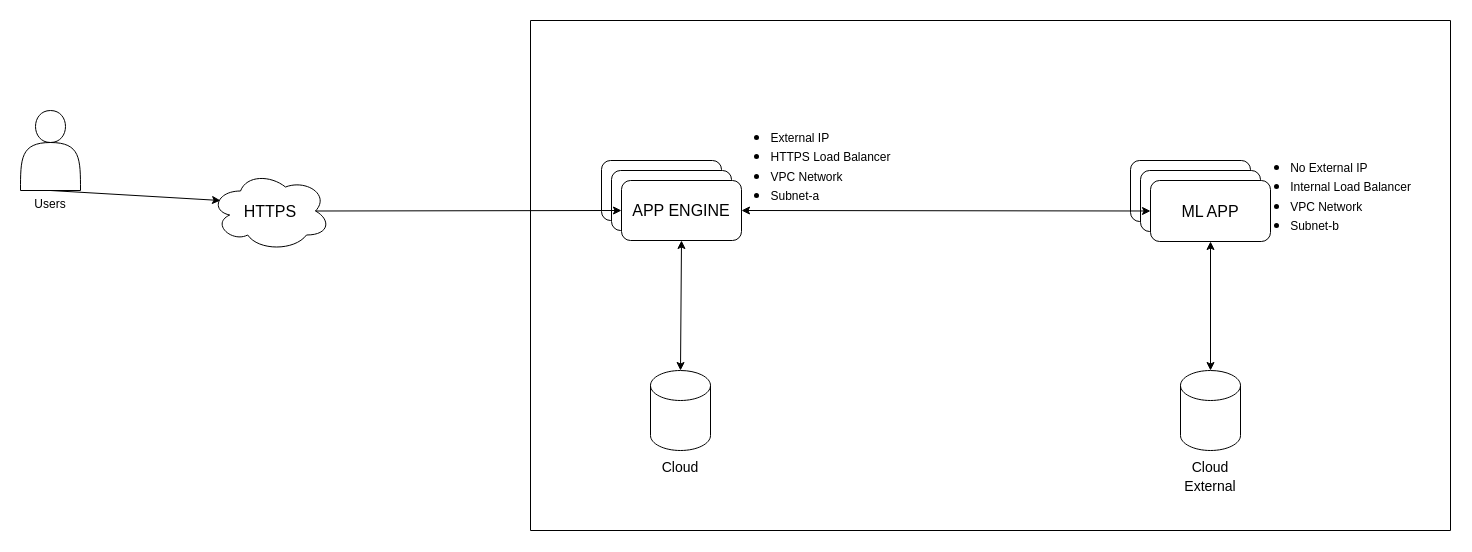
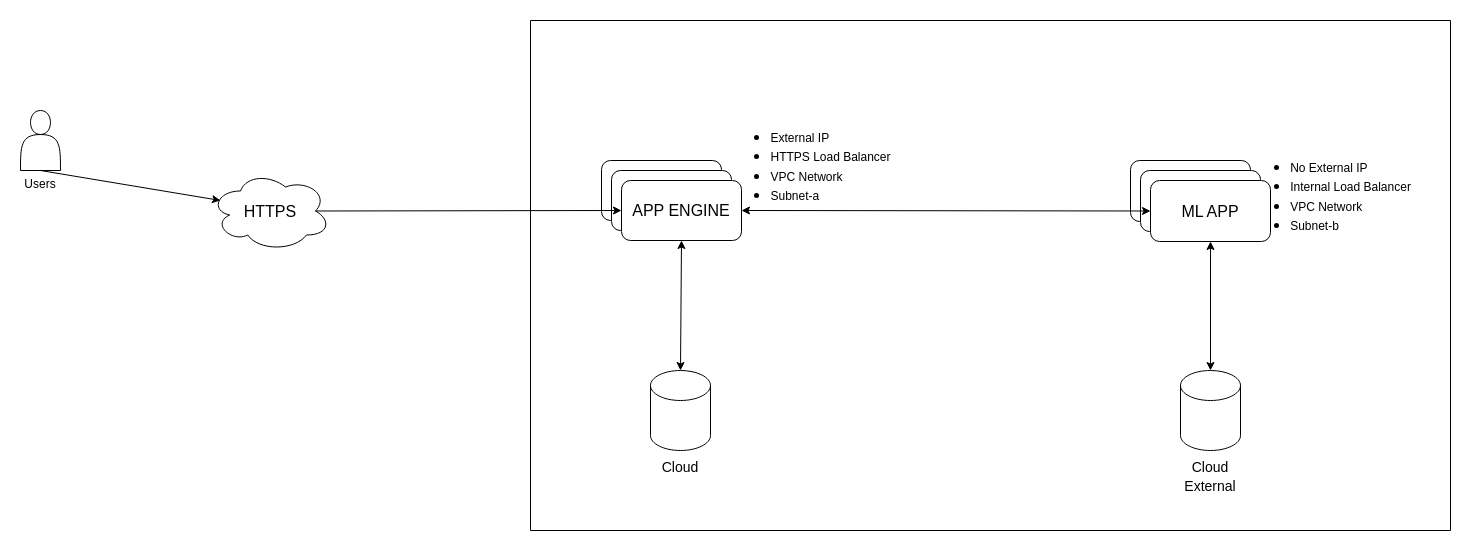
node "Users": size 60x80 -> 40x60
